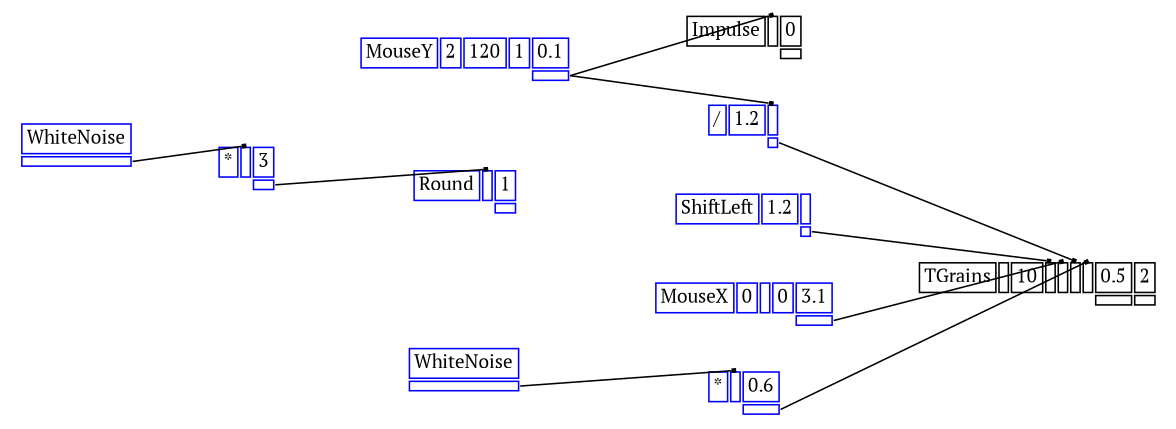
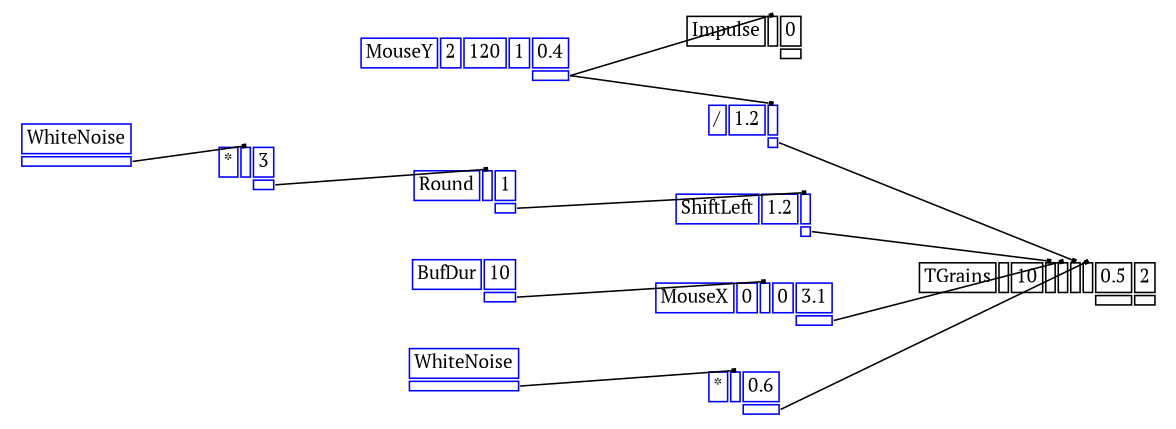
node "MouseY": text "0.1" -> "0.4"
edge "Round" -> "ShiftLeft": added
node "BufDur": added
